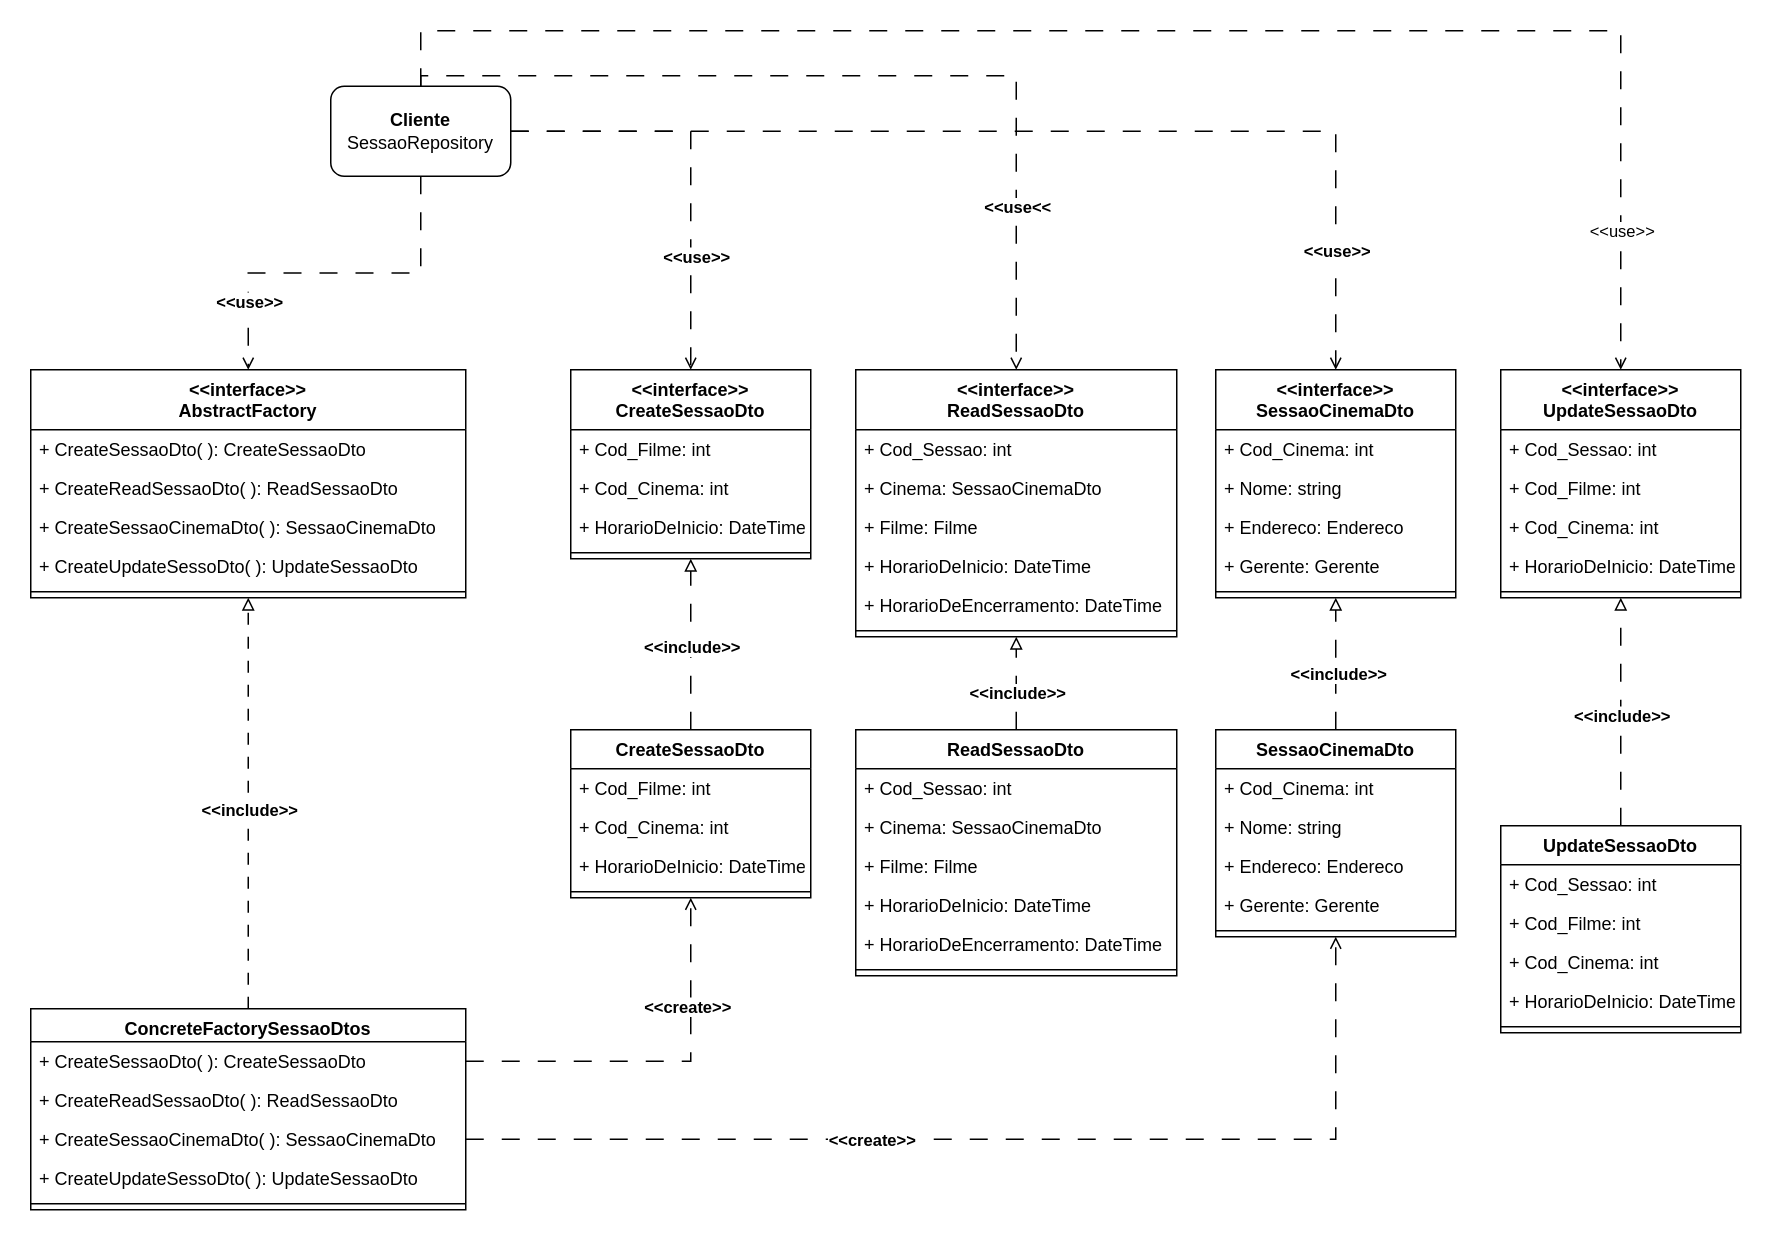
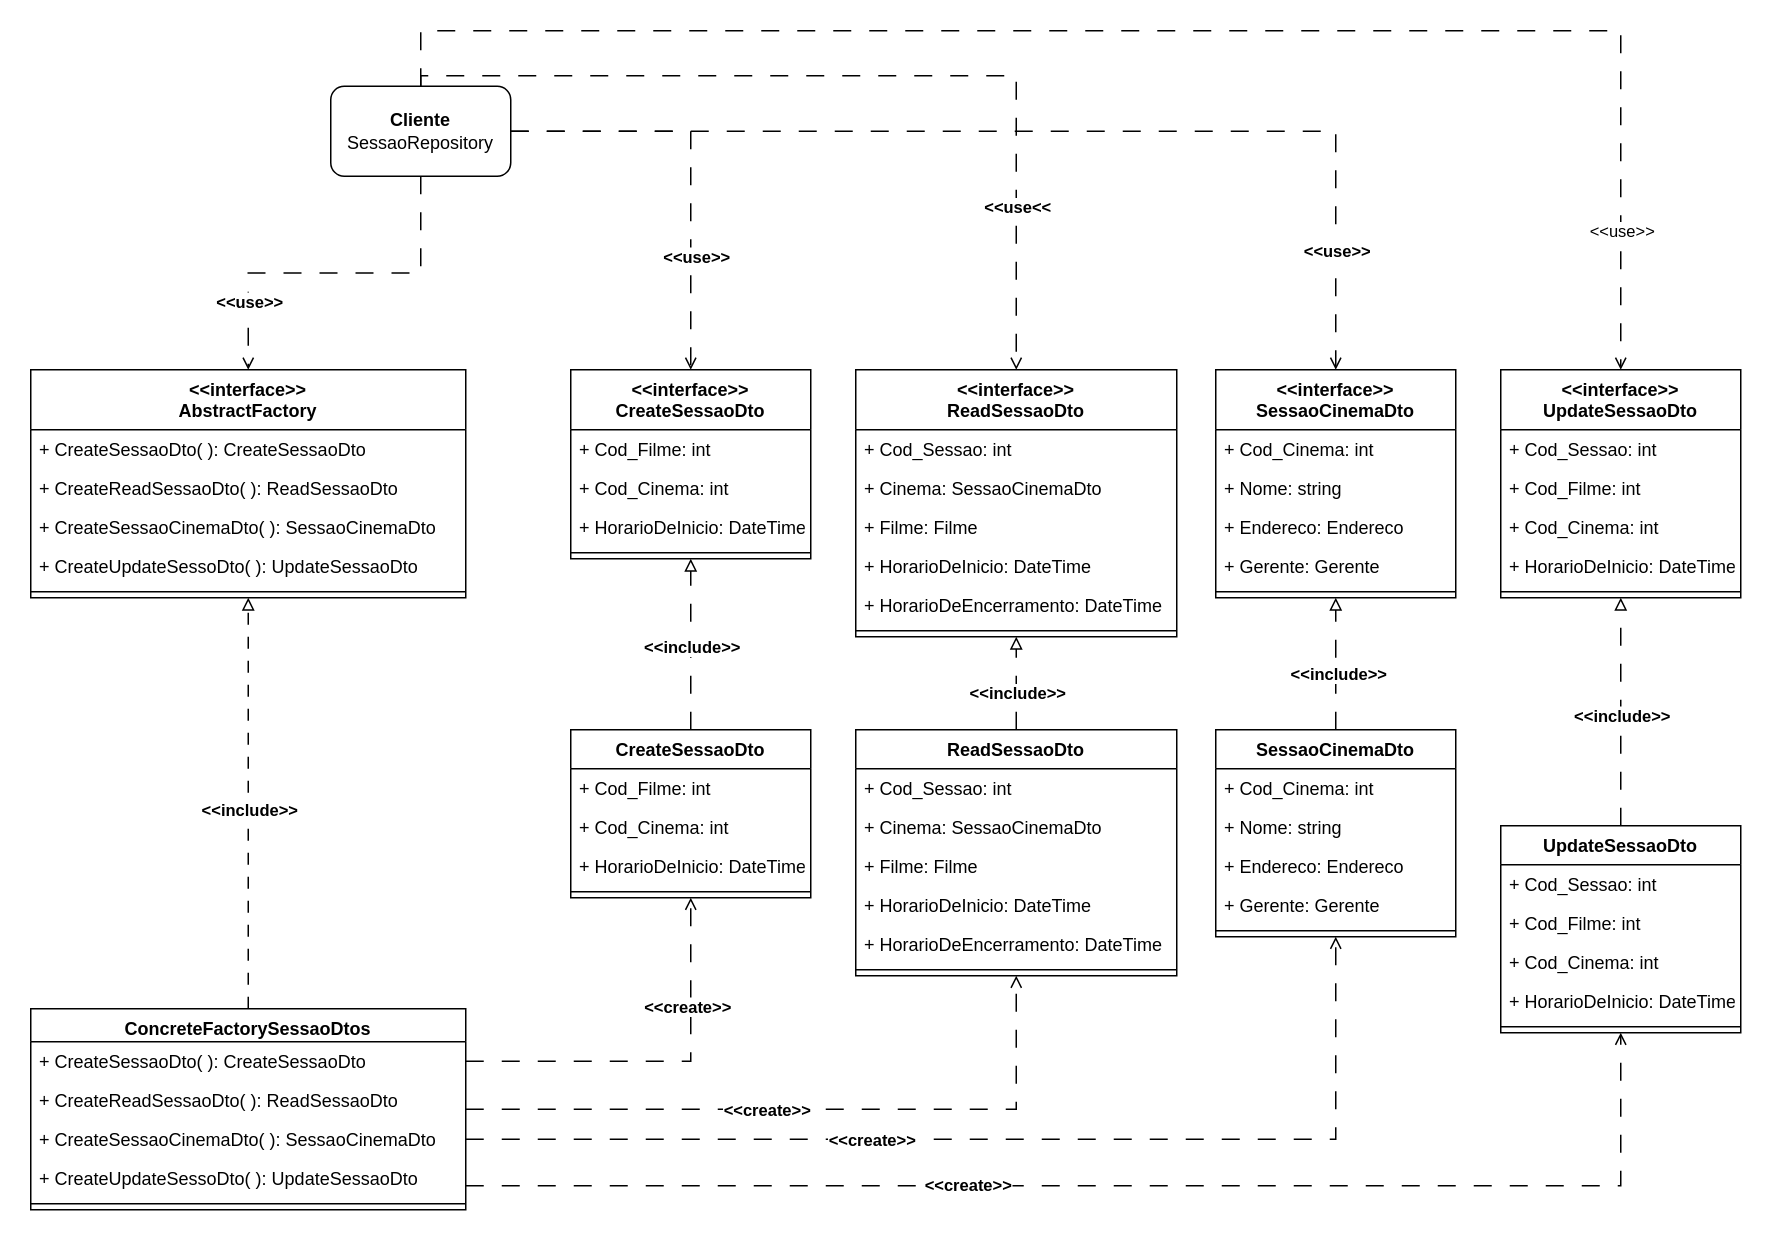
edge "ConcreteFactorySessaoDtos" -> "ReadSessaoDto": added, label "<<create>>"
edge "ConcreteFactorySessaoDtos" -> "UpdateSessaoDto": added, label "<<create>>"
